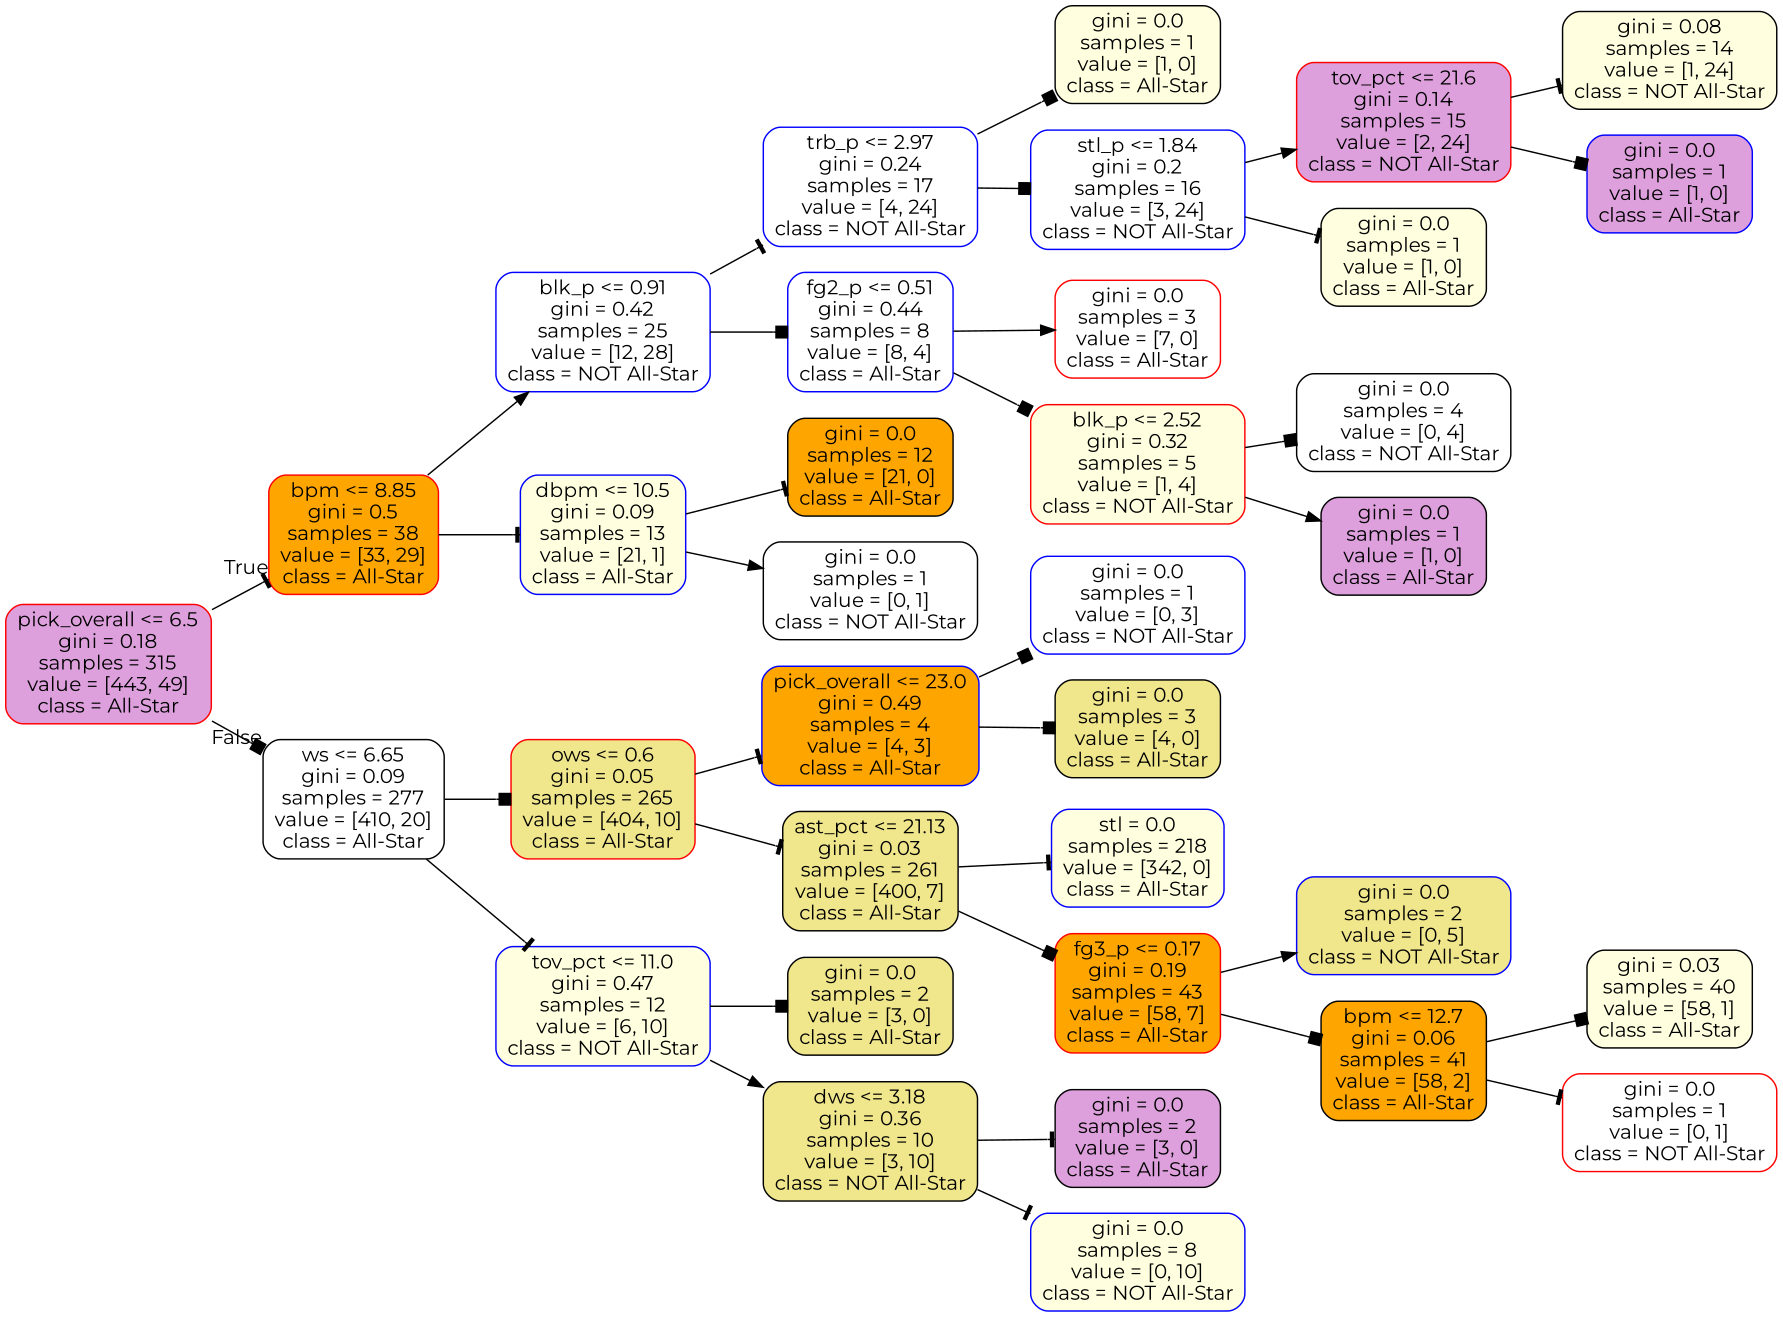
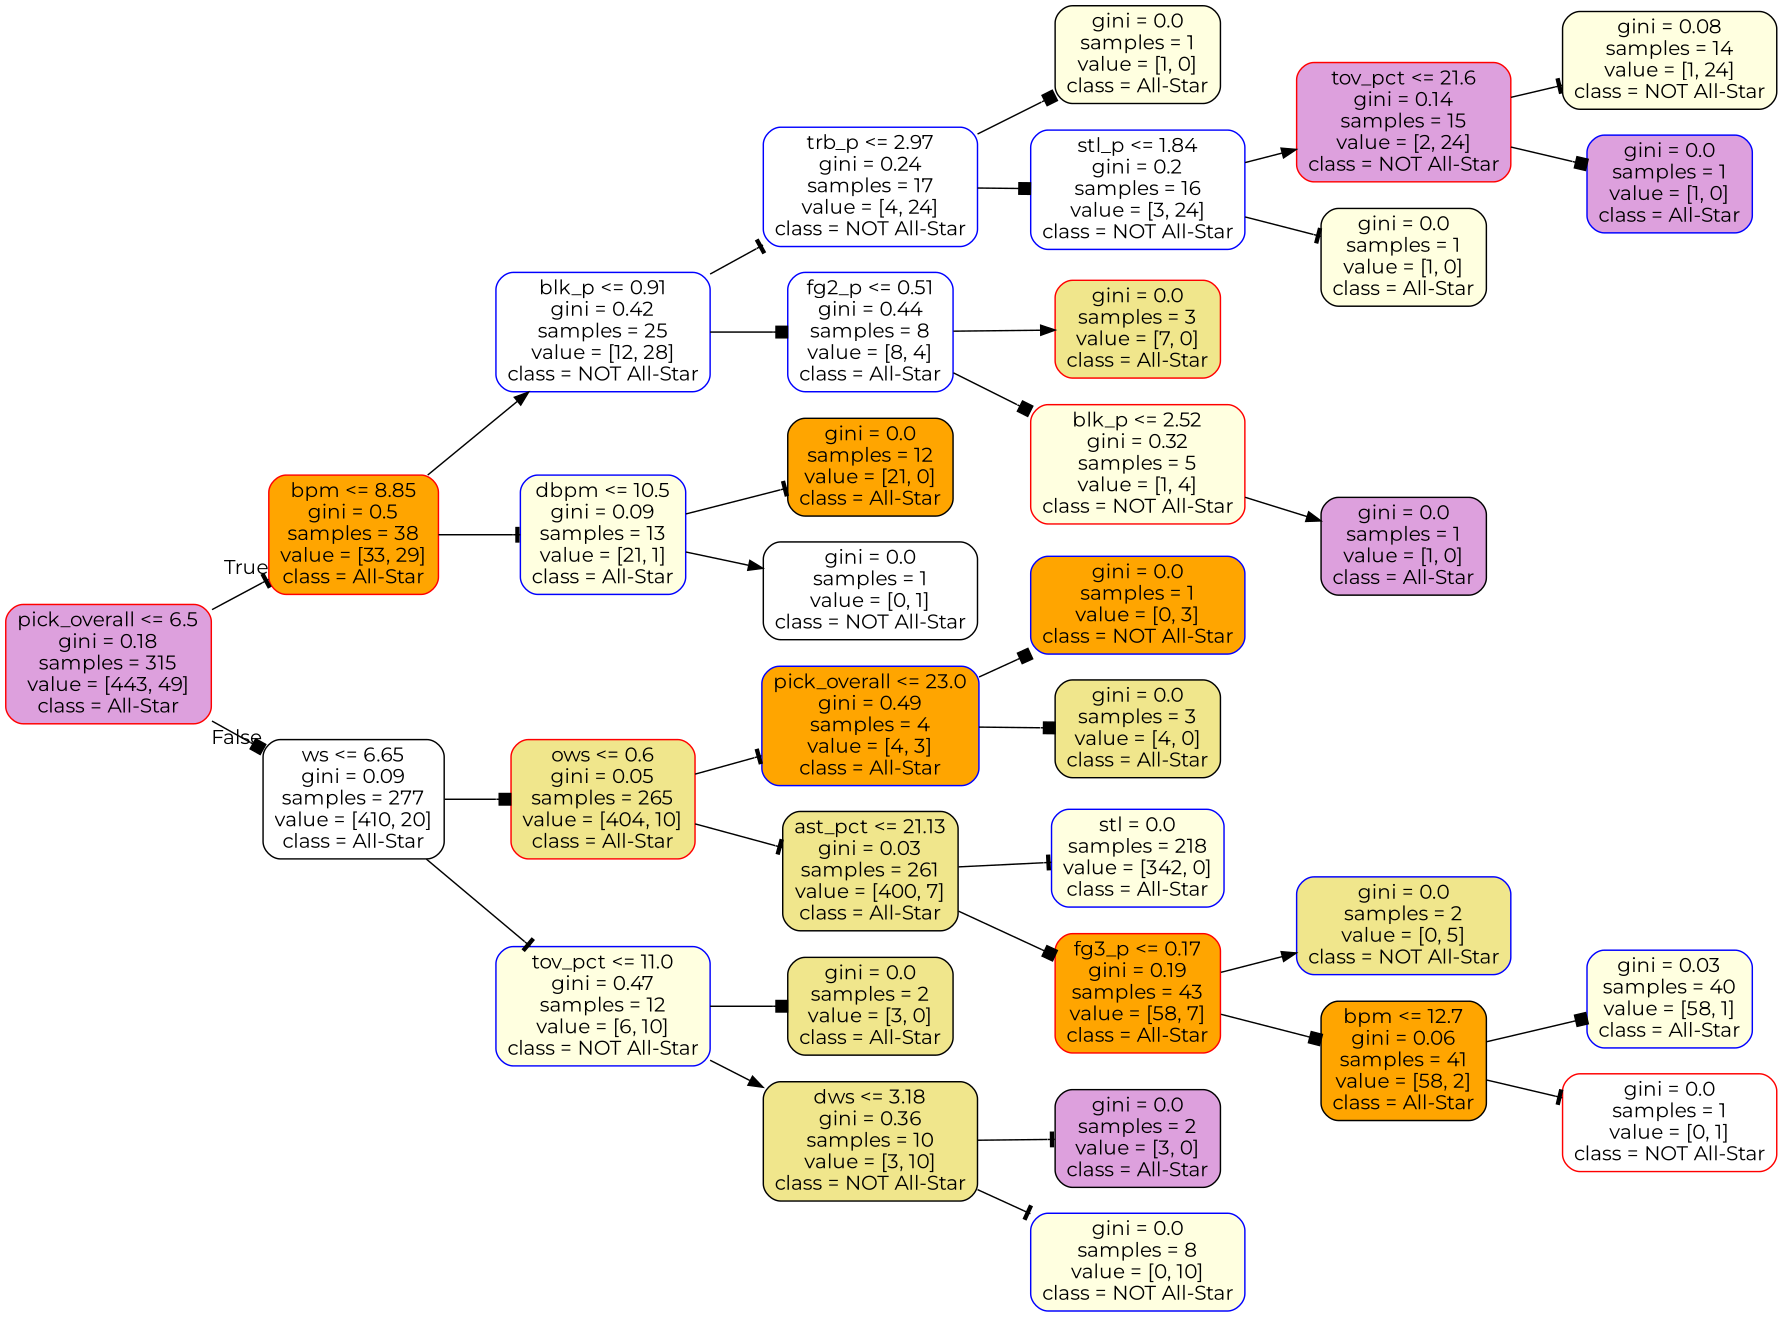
node "gini = 0.0 samples = 3 value = [7, 0] class = All-Star": fillcolor white -> khaki
node "gini = 0.0 samples = 4 value = [0, 4] class = NOT All-Star": removed
node "gini = 0.0 samples = 1 value = [0, 3] class = NOT All-Star": fillcolor white -> orange
node "gini = 0.03 samples = 40 value = [58, 1] class = All-Star": color black -> blue
